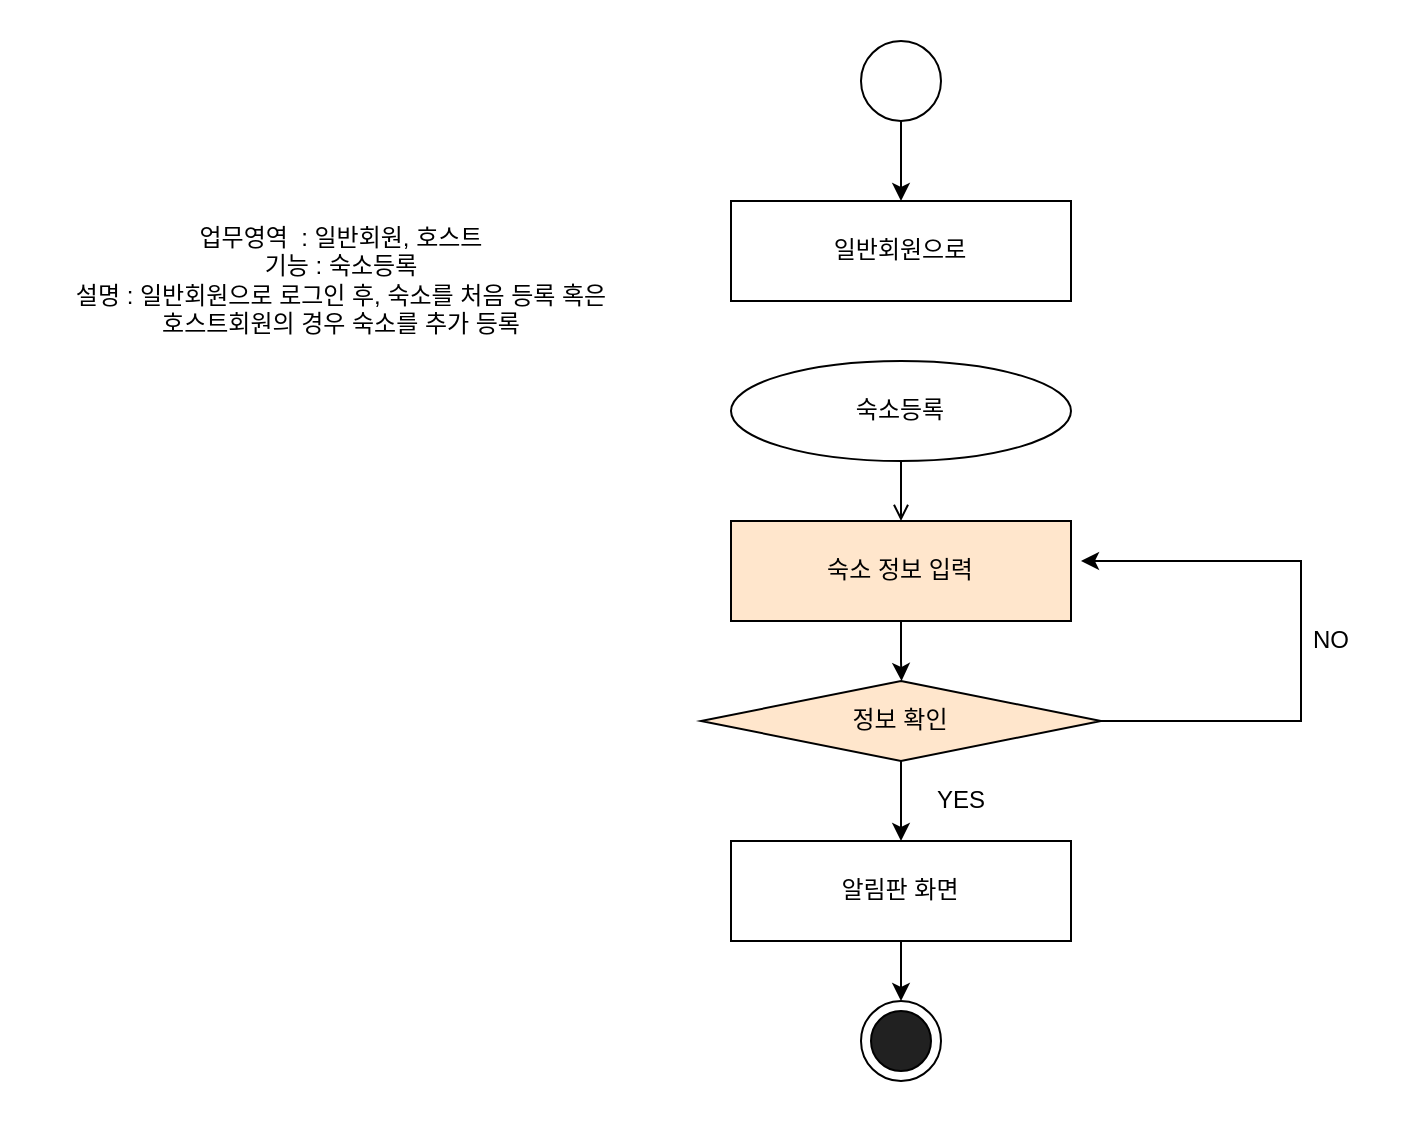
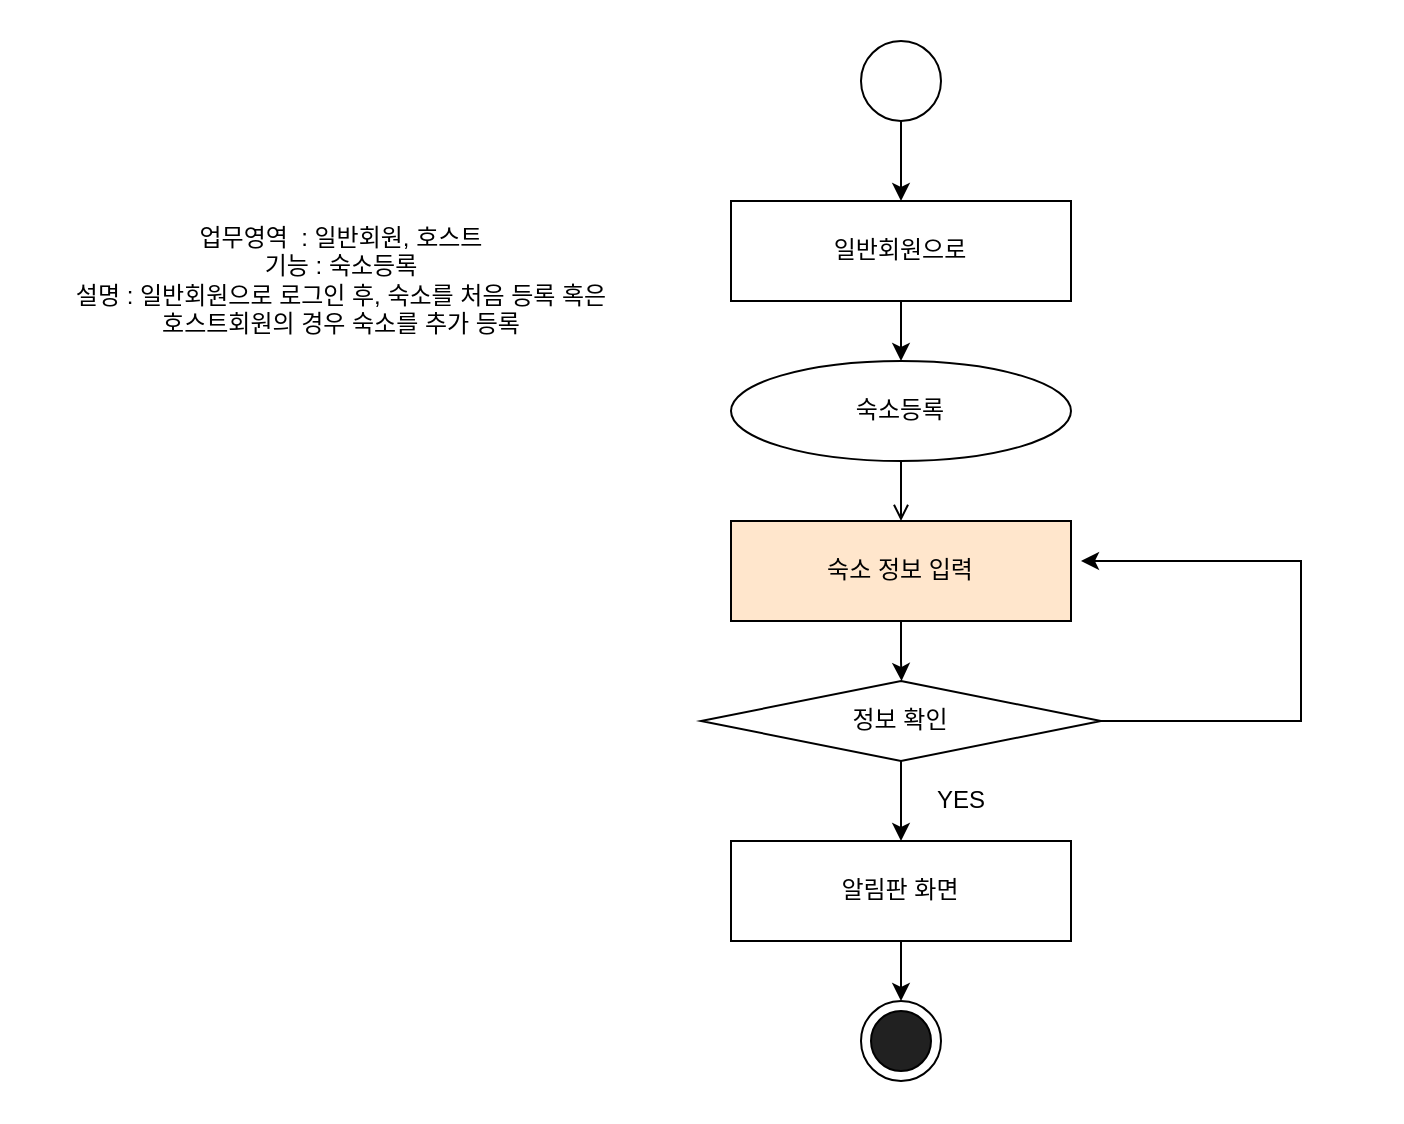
edge "일반회원으로" -> "숙소등록": added
node "NO": removed
node "정보 확인": fillcolor #ffe6cc -> #ffffff
